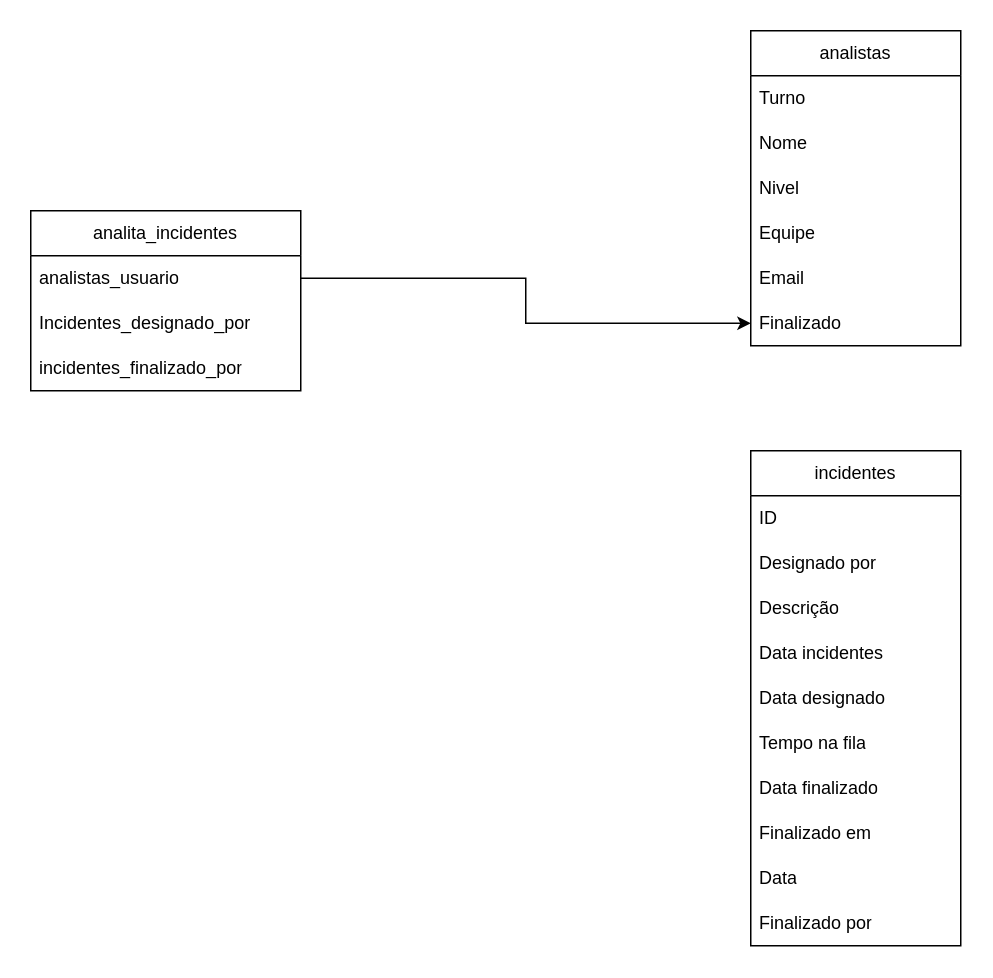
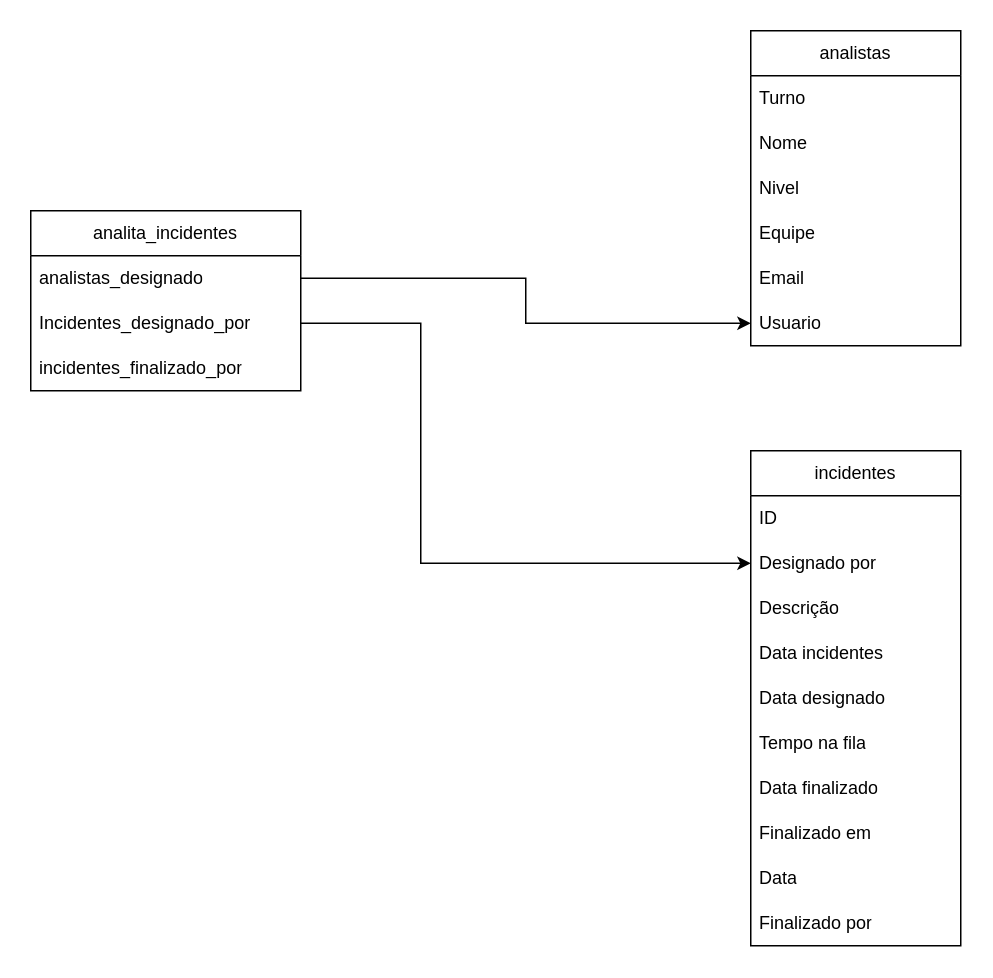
node "analistas_usuario": label "analistas_usuario" -> "analistas_designado"
node "Finalizado": label "Finalizado" -> "Usuario"
edge "Incidentes_designado_por" -> "Designado por": added
